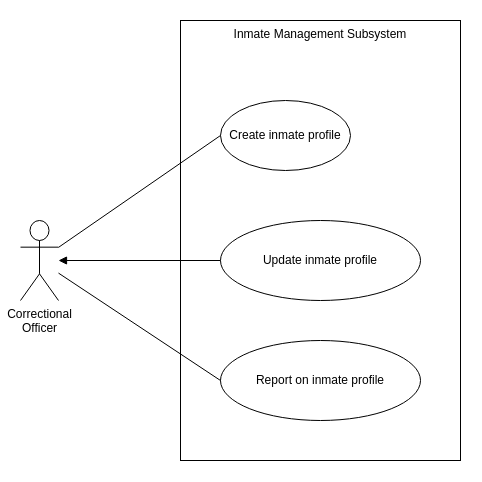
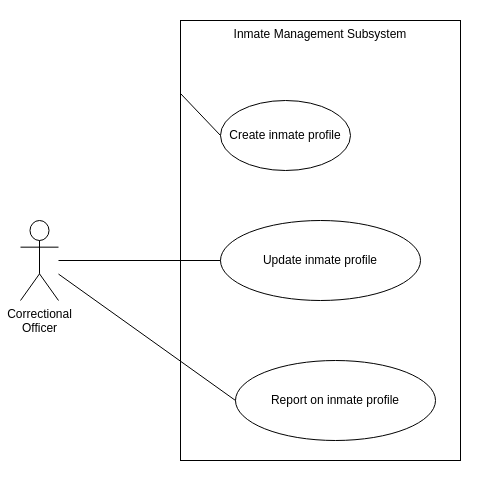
edge "Create inmate profile" -- "CorrectionalOfficer": now "Create inmate profile" -- "Inmate Management Subsystem"
edge "Update inmate profile" -> "CorrectionalOfficer": arrowhead block -> none
node "Report on inmate profile": moved (321, 381) -> (336, 401)
